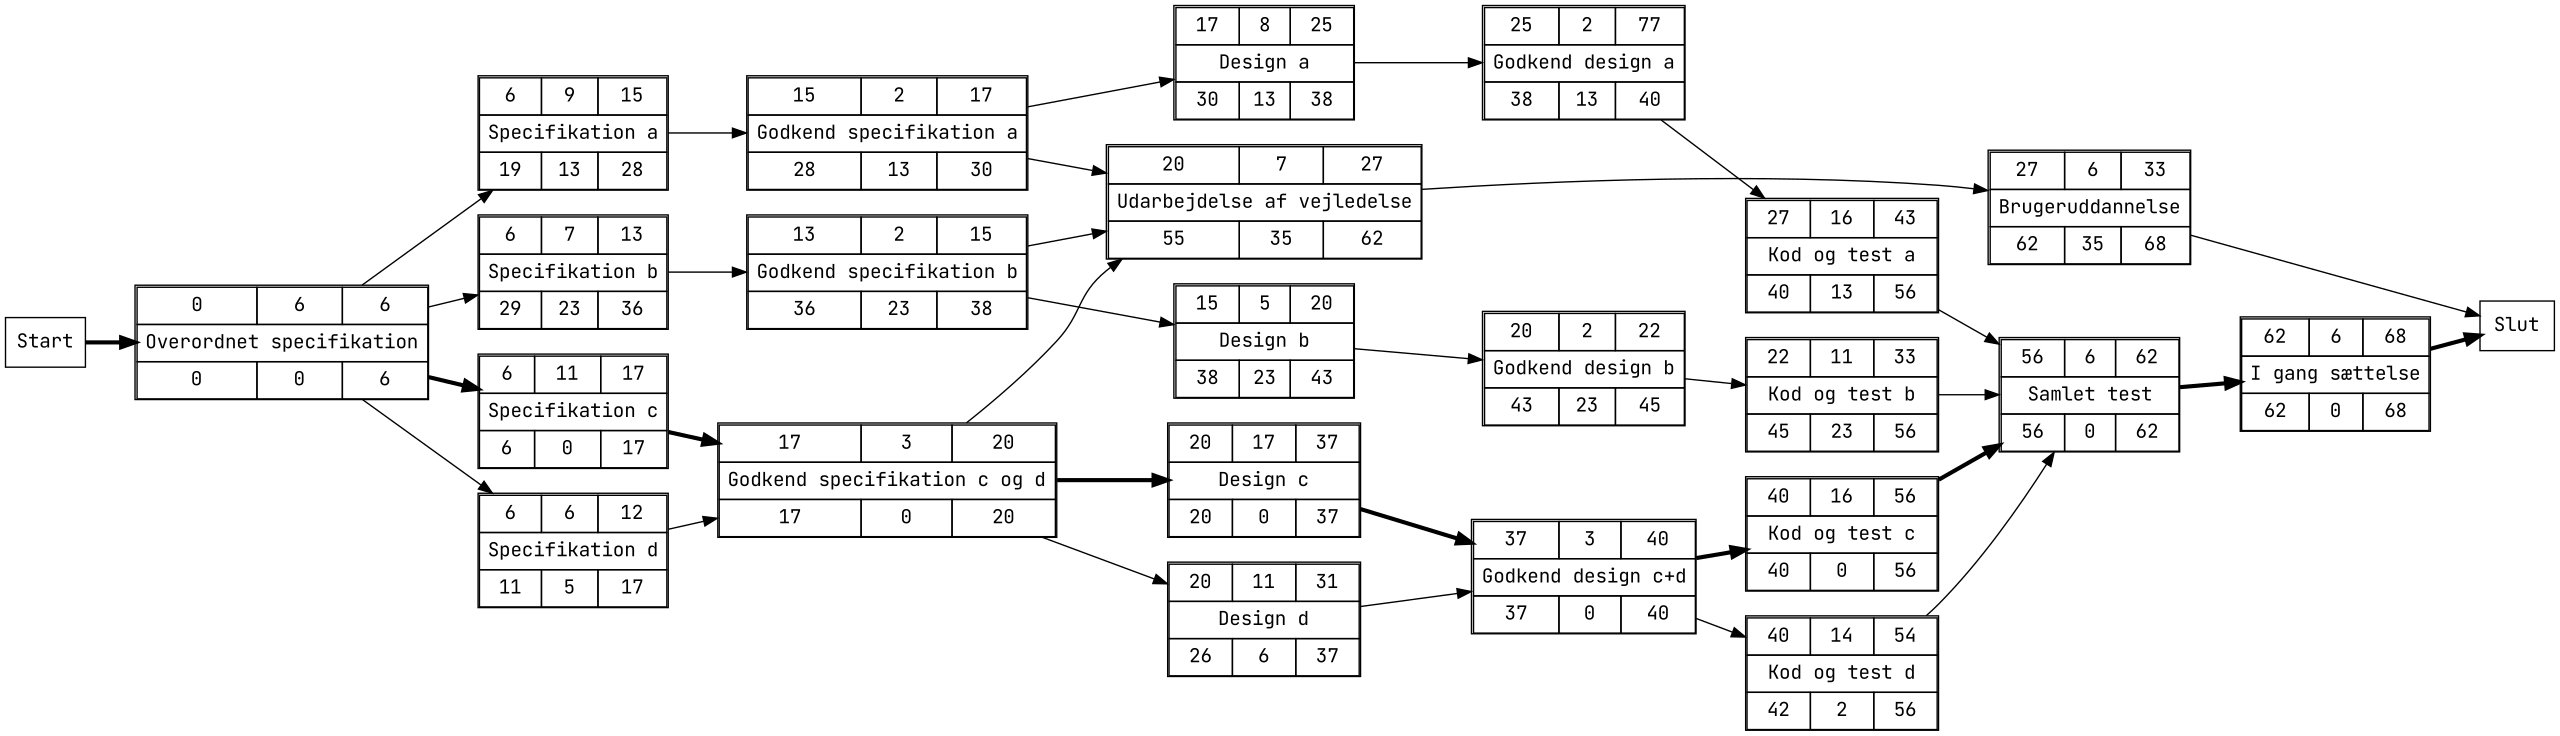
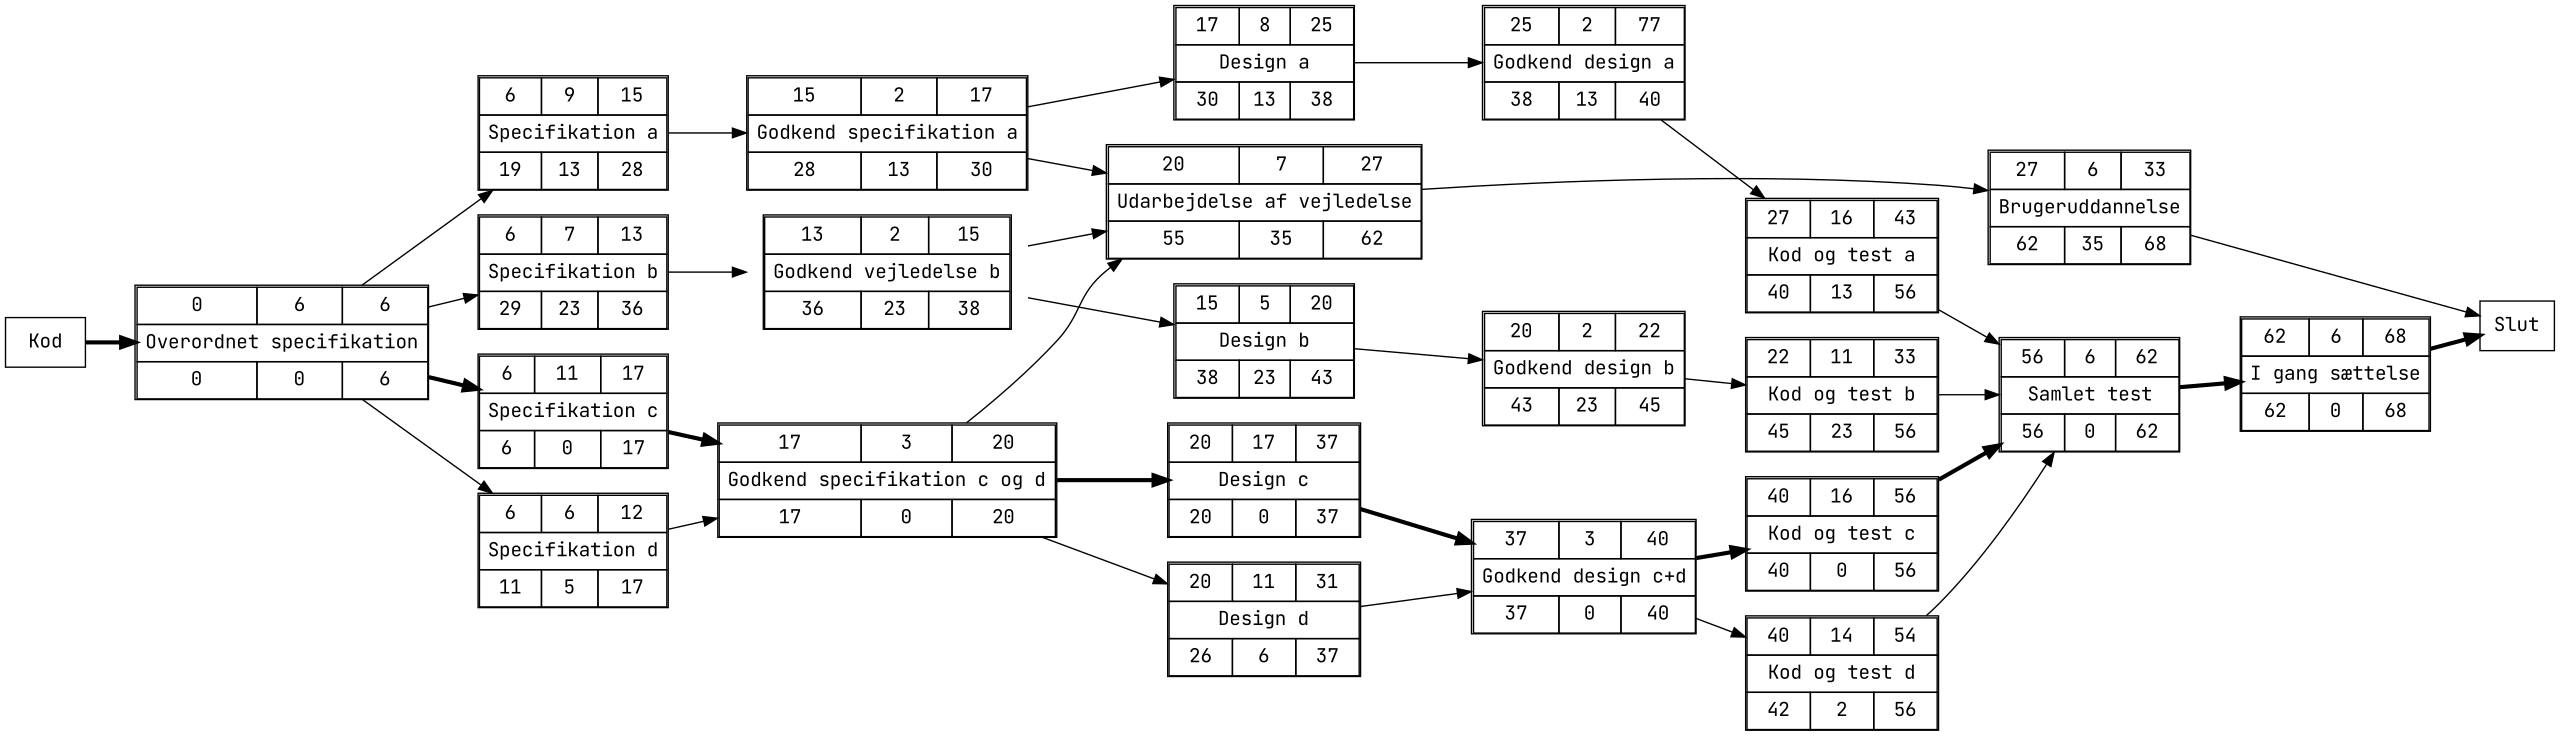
node "13": text "Godkend specifikation b" -> "Godkend vejledelse b"
node "Start": label "Start" -> "Kod"
